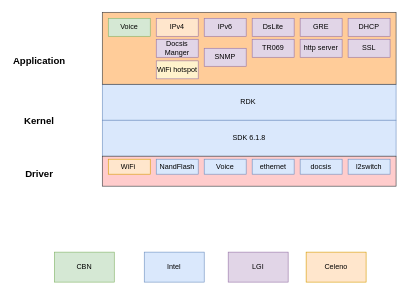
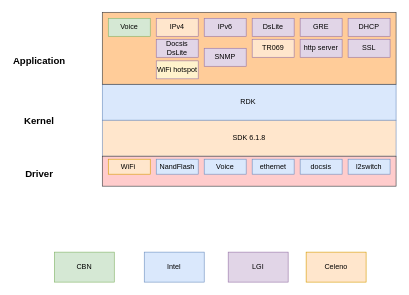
node "Docsis Manger": label "Docsis Manger" -> "Docsis DsLite"
node "TR069": fillcolor #e1d5e7 -> #ffe6cc
node "SDK 6.1.8": fillcolor #dae8fc -> #ffe6cc
